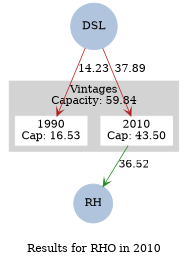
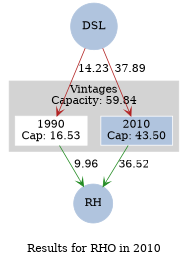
node "2010 Cap: 43.50": fillcolor white -> lightsteelblue
edge "1990 Cap: 16.53" -> "RH": added, label "9.96"
